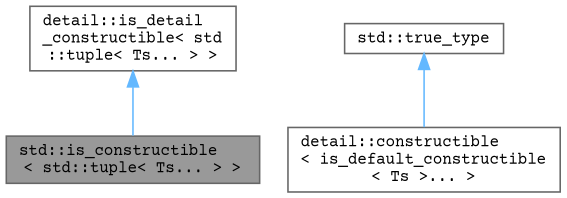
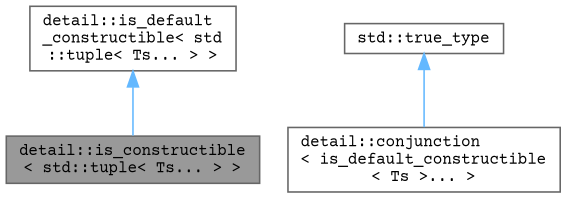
node "detail::is_detail _constructible< std ::tuple< Ts... > >": label "detail::is_detail _constructible< std ::tuple< Ts... > >" -> "detail::is_default _constructible< std ::tuple< Ts... > >"
node "std::is_constructible < std::tuple< Ts... > >": label "std::is_constructible < std::tuple< Ts... > >" -> "detail::is_constructible < std::tuple< Ts... > >"
node "detail::constructible < is_default_constructible < Ts >... >": label "detail::constructible < is_default_constructible < Ts >... >" -> "detail::conjunction < is_default_constructible < Ts >... >"
